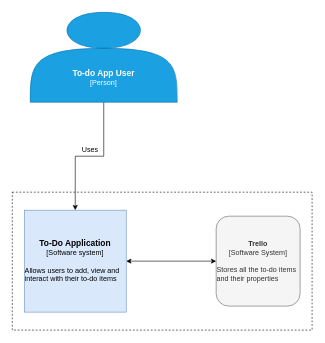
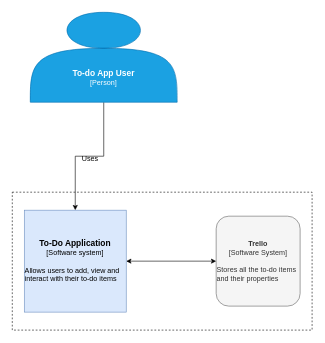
node "Uses": moved (90, 150) -> (90, 159)
